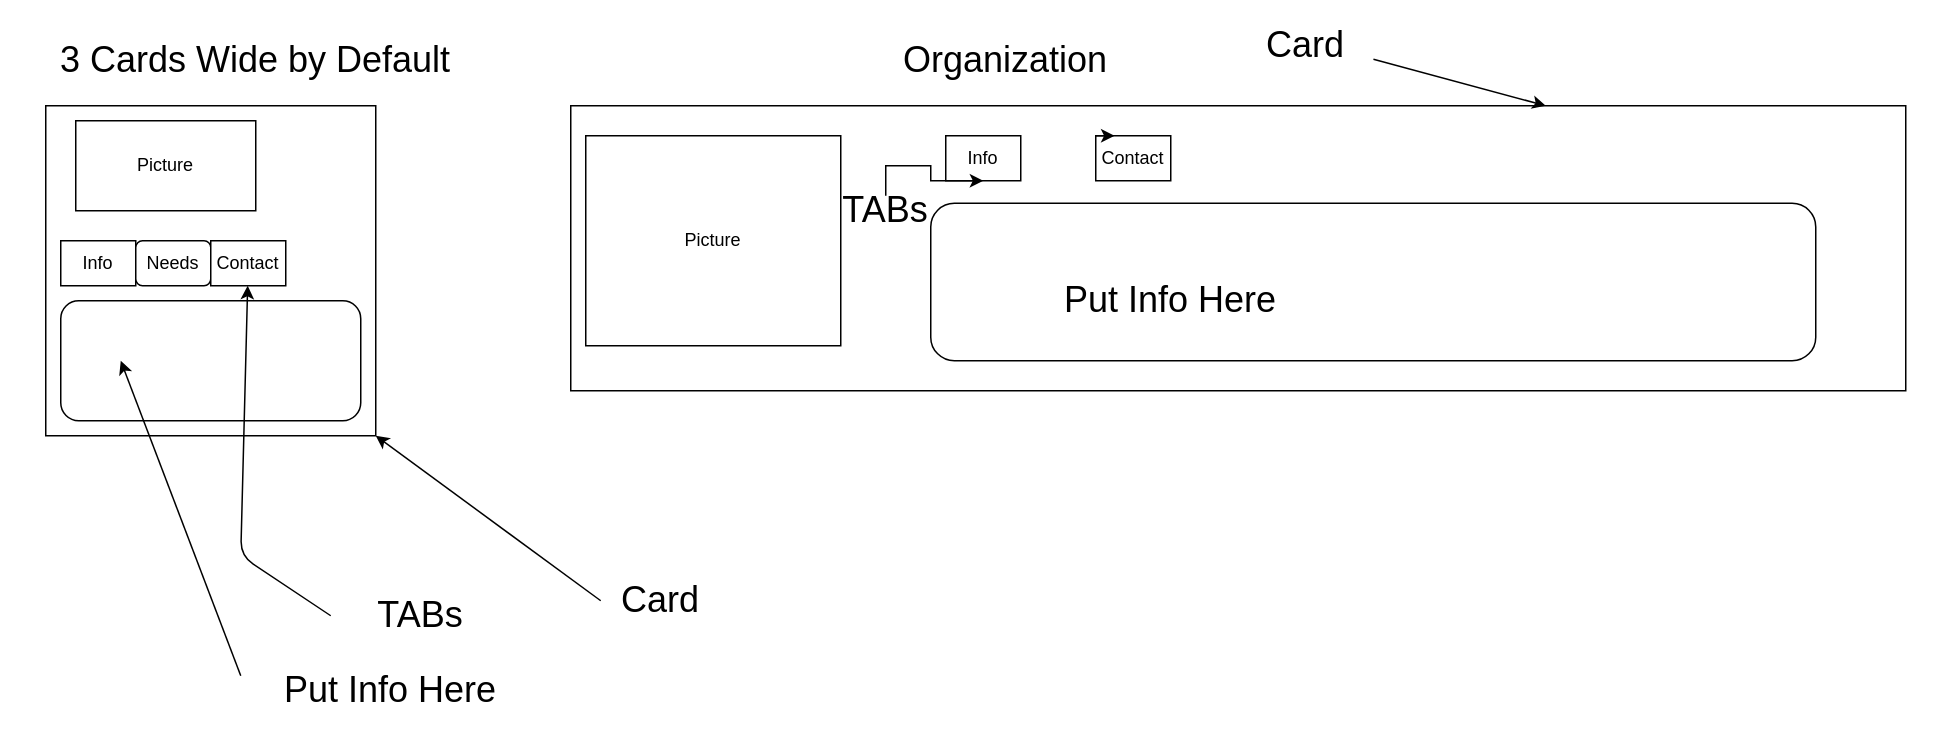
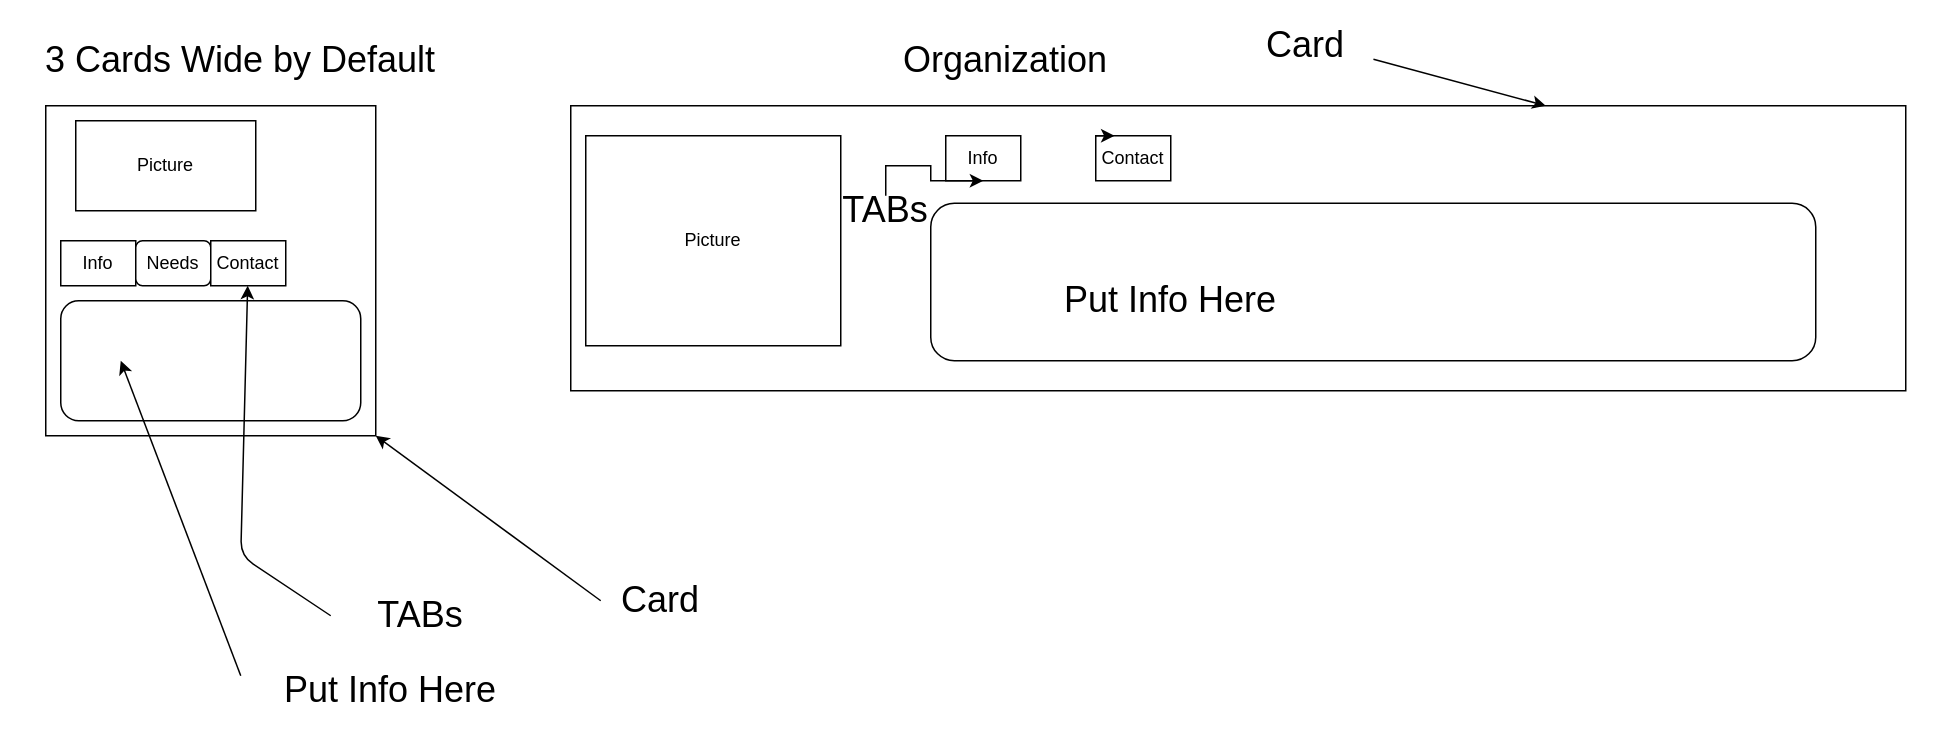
node "3 Cards Wide by Default": moved (256, 61) -> (241, 61)
